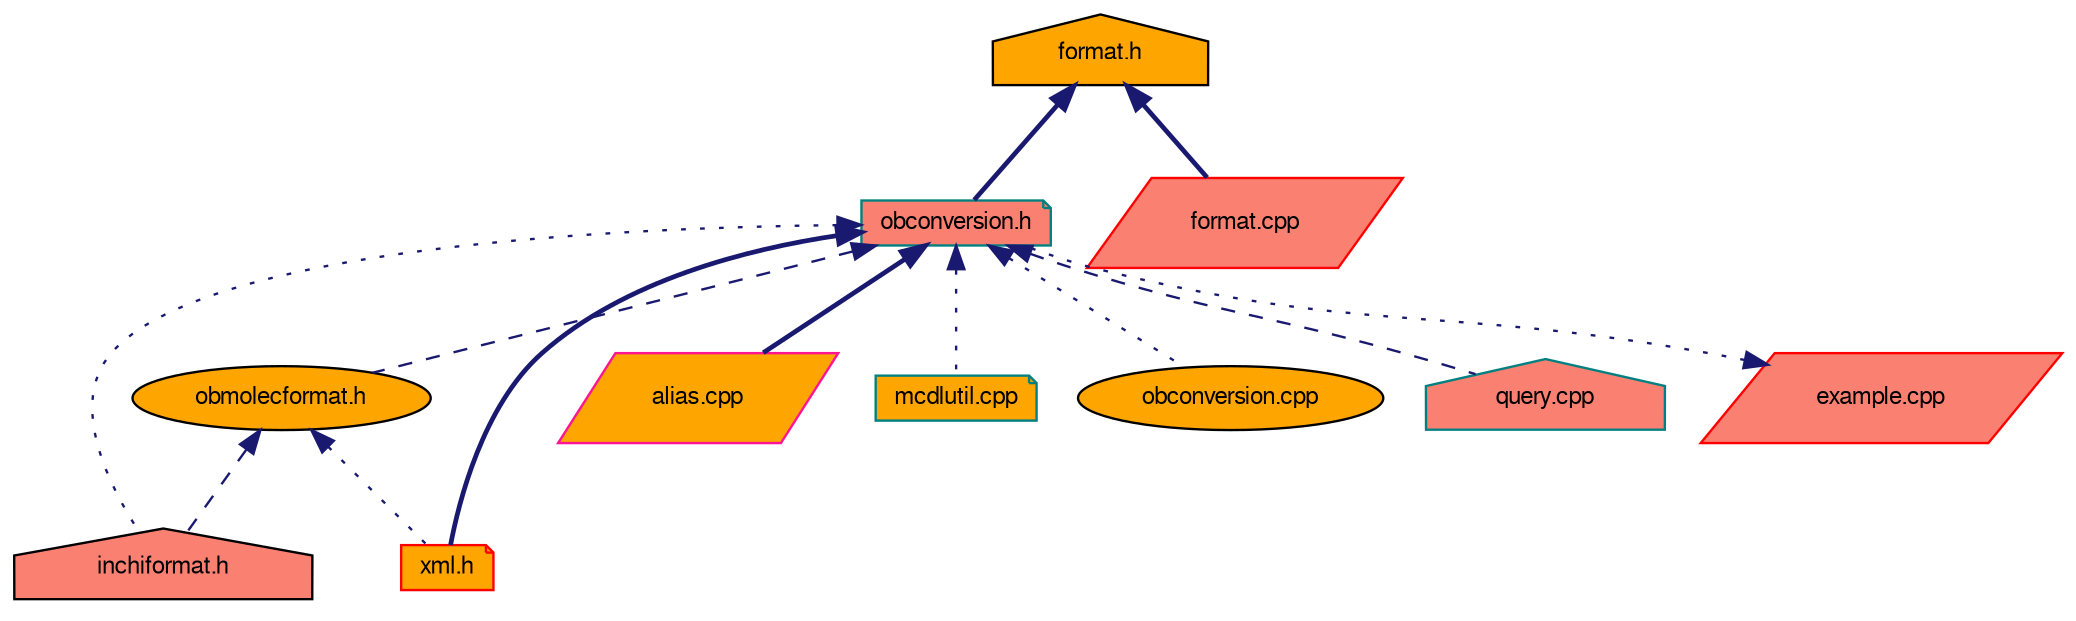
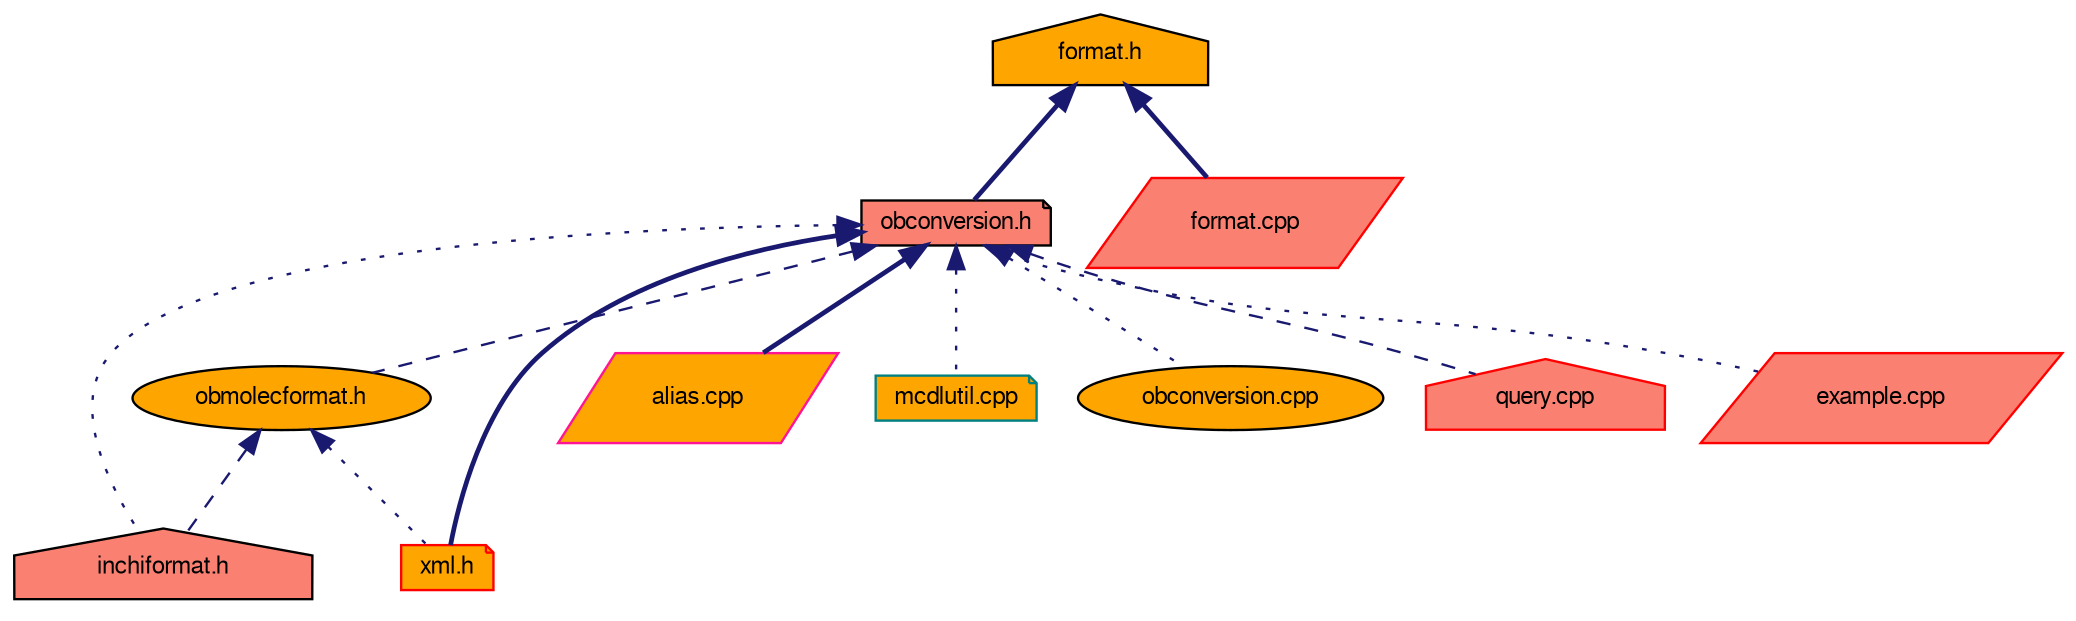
node "obconversion.h": color teal -> black
edge "obconversion.h" -> "example.cpp": reversed
node "query.cpp": color teal -> red
